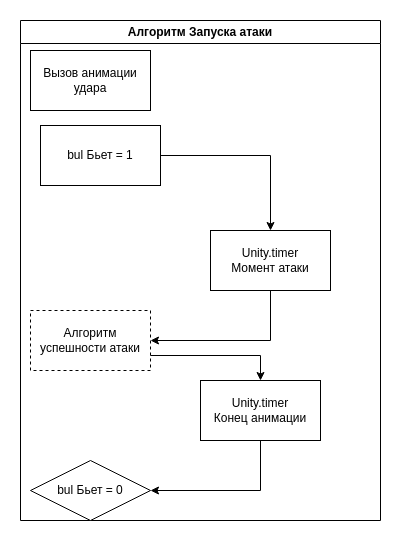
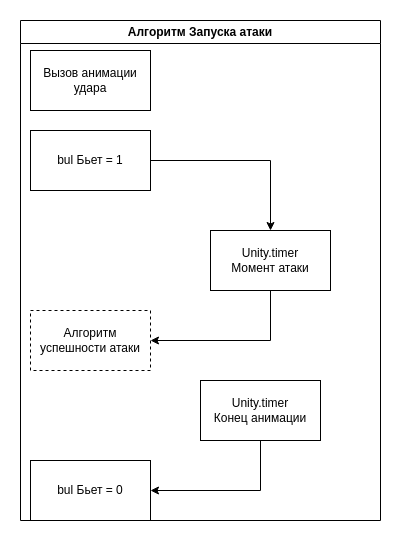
node "bul Бьет = 1": moved (101, 156) -> (91, 161)
edge "Алгоритм успешности атаки" -> "Unity.timer Конец анимации": removed
node "bul Бьет = 0": shape diamond -> rectangle
